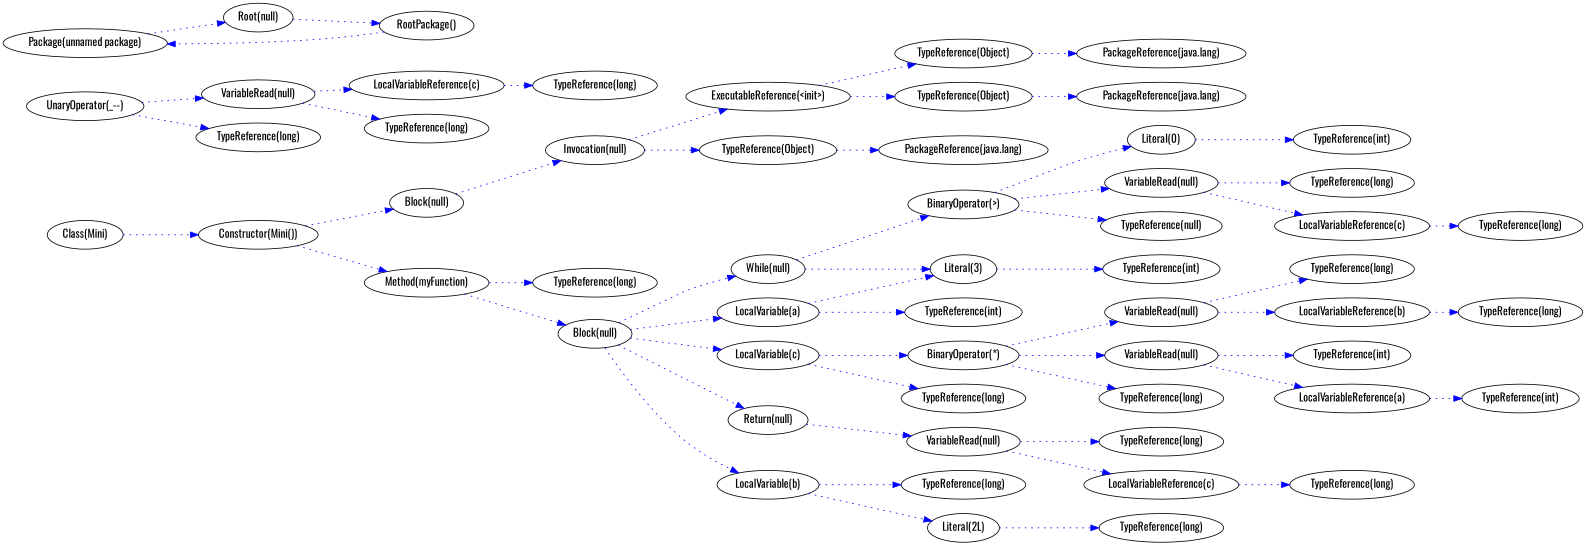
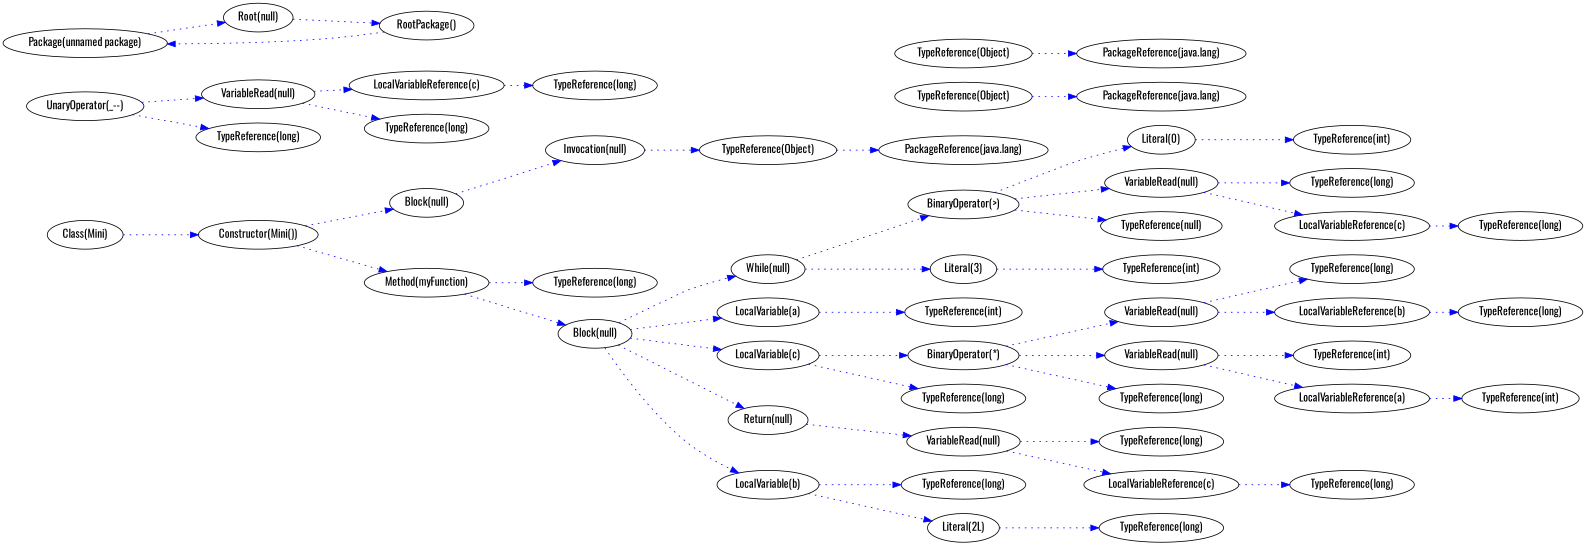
node "ExecutableReference(<init>)": removed
edge "LocalVariable(a)" -> "Literal(3)": removed
